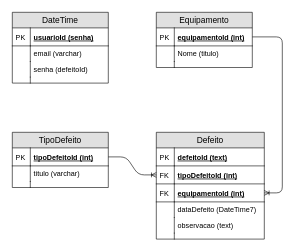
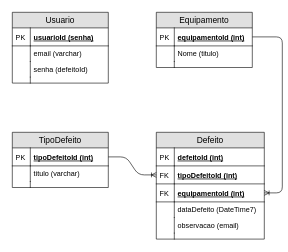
node "DateTime": label "DateTime" -> "Usuario"
node "defeitoId (text)": label "defeitoId (text)" -> "defeitoId (int)"
node "observacao (text)": label "observacao (text)" -> "observacao (email)"
